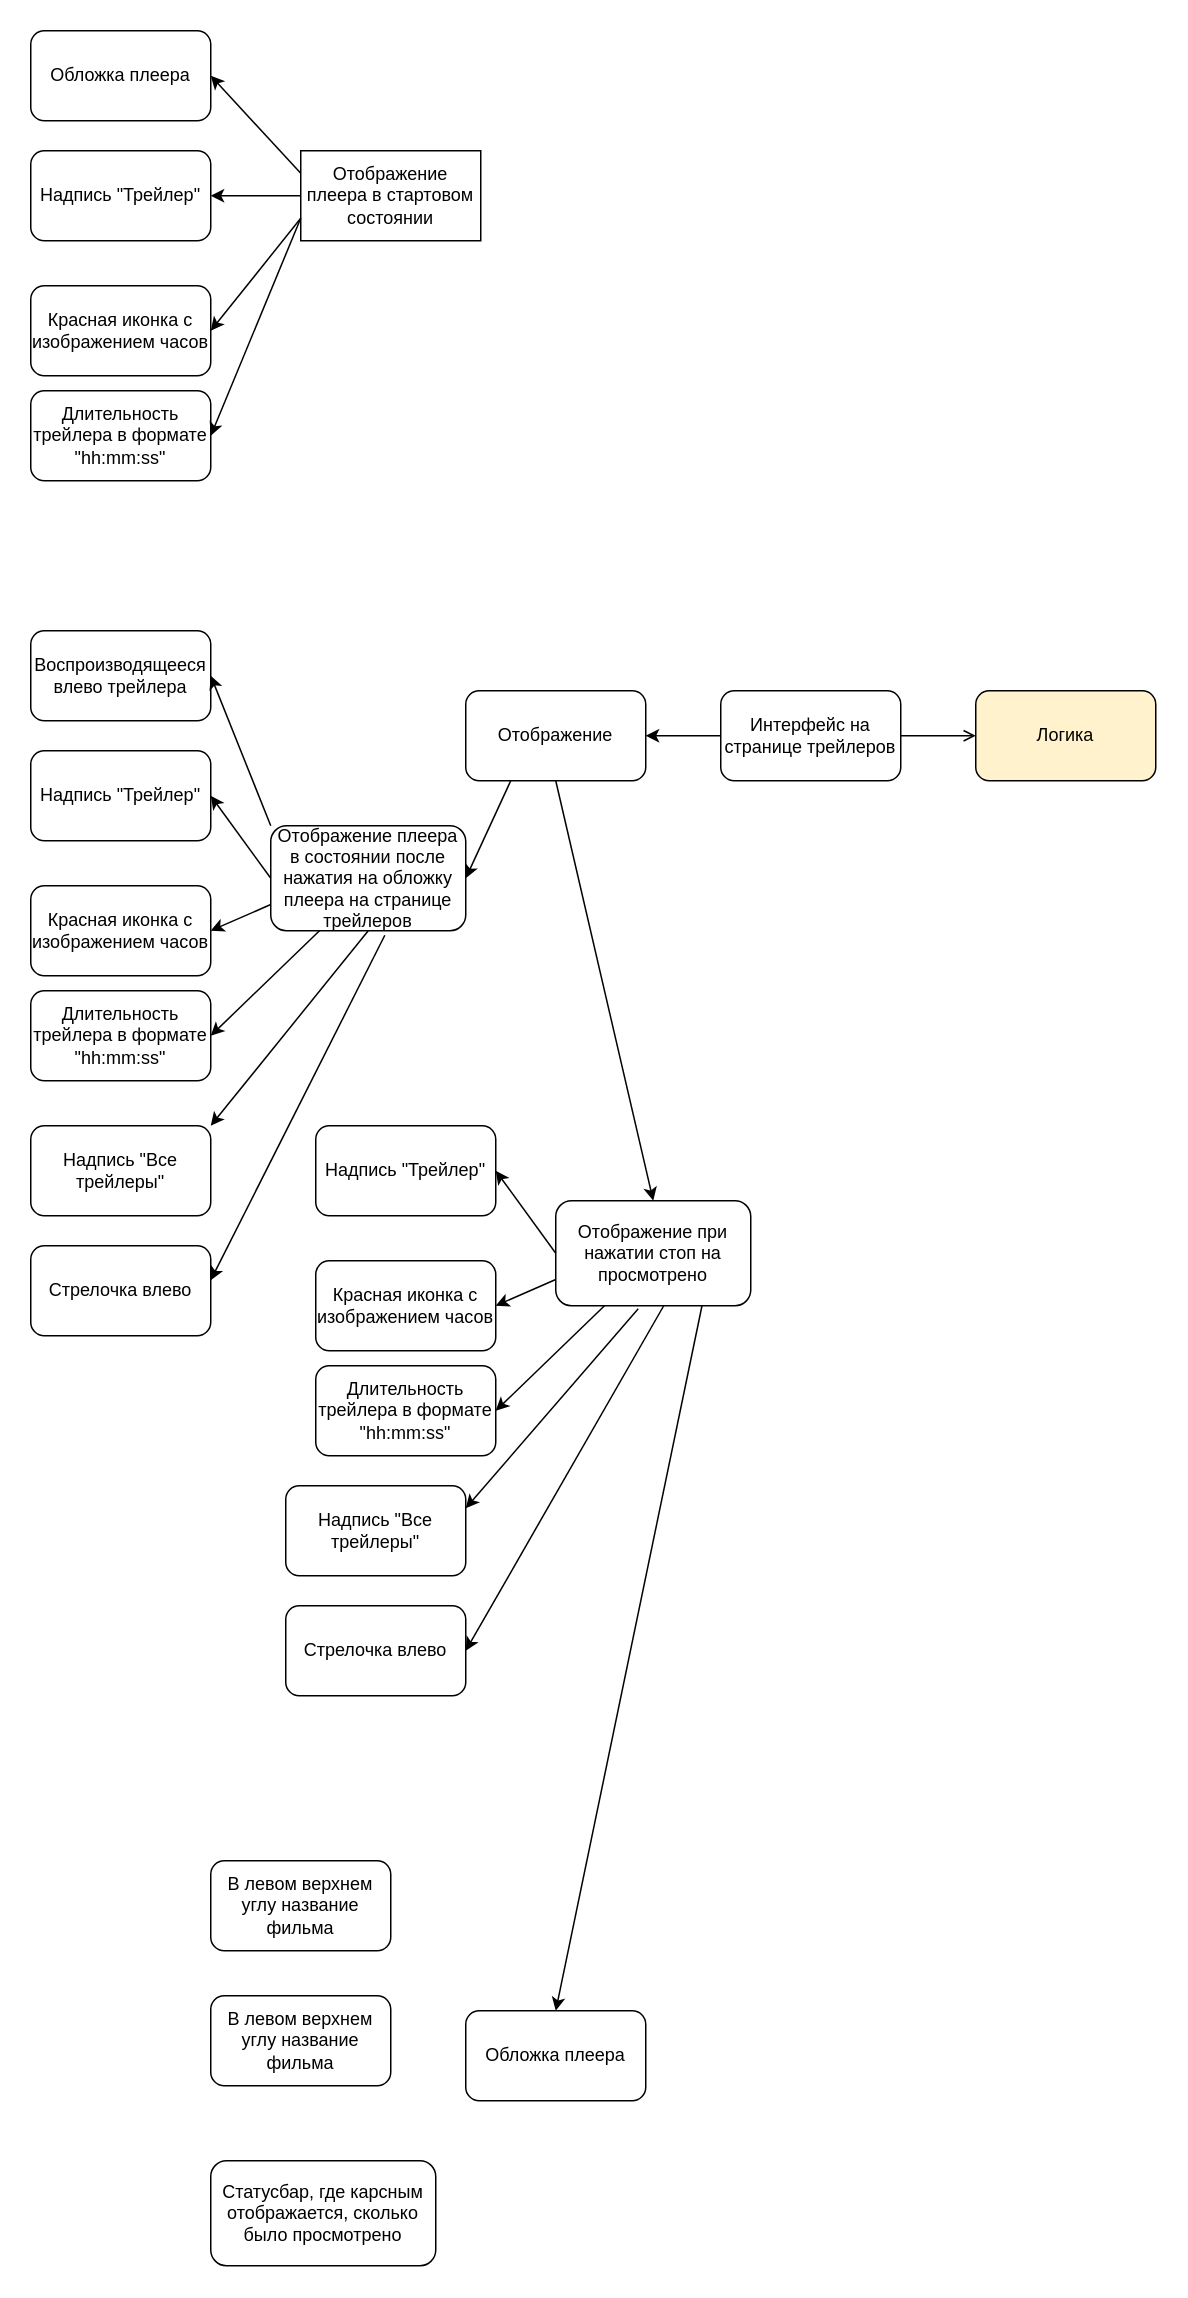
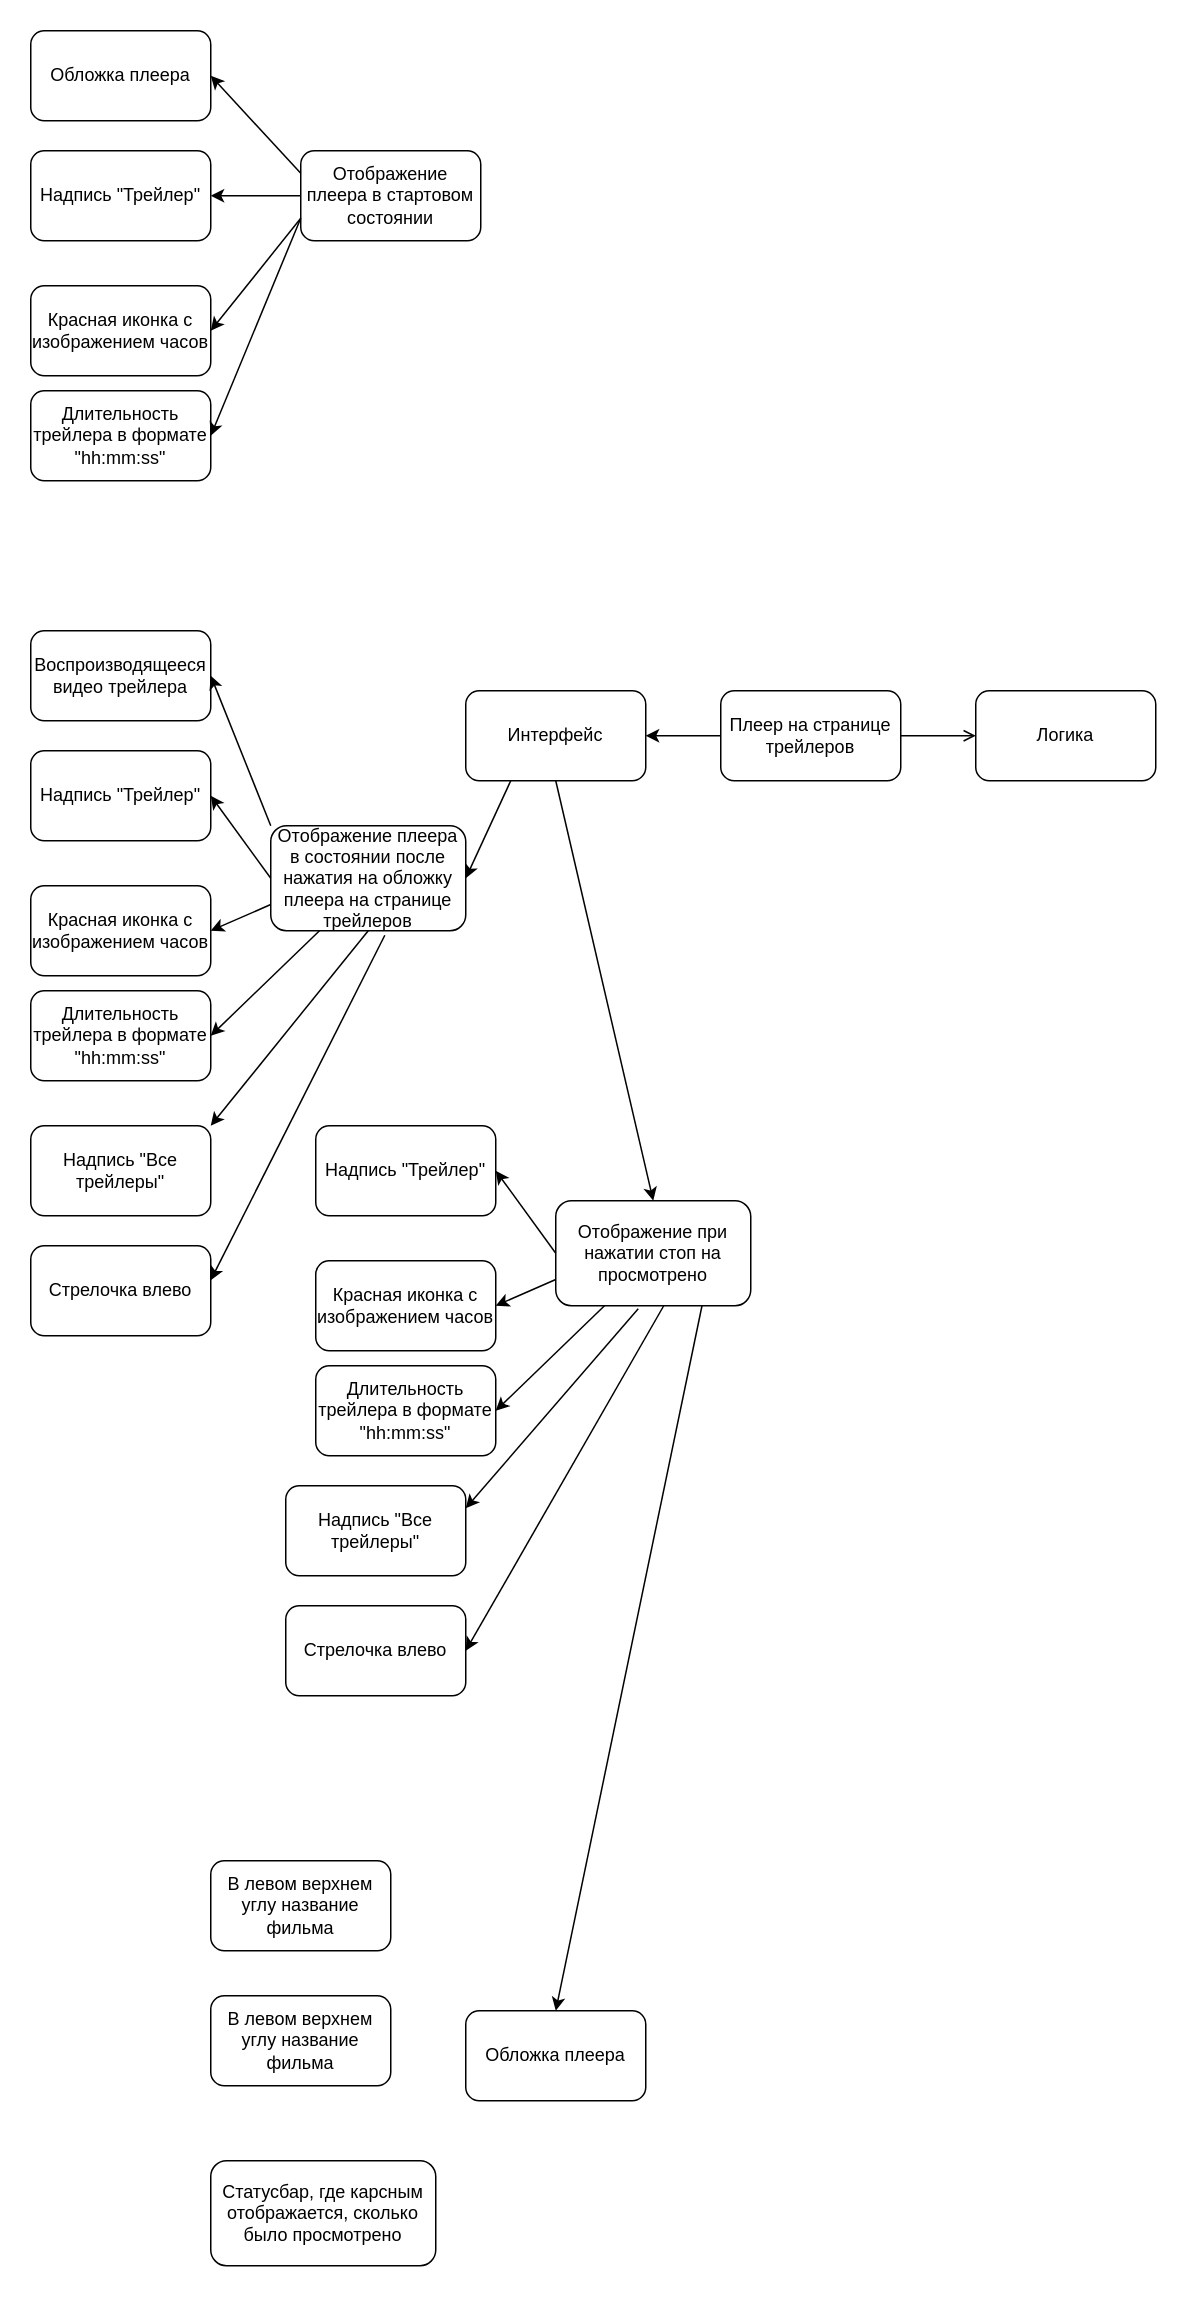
node "Отображение плеера в стартовом состоянии": shape rectangle -> rounded rectangle
node "Воспроизводящееся влево трейлера": label "Воспроизводящееся влево трейлера" -> "Воспроизводящееся видео трейлера"
node "Отображение": label "Отображение" -> "Интерфейс"
node "Интерфейс на странице трейлеров": label "Интерфейс на странице трейлеров" -> "Плеер на странице трейлеров"
node "Логика": fillcolor #fff2cc -> #ffffff
